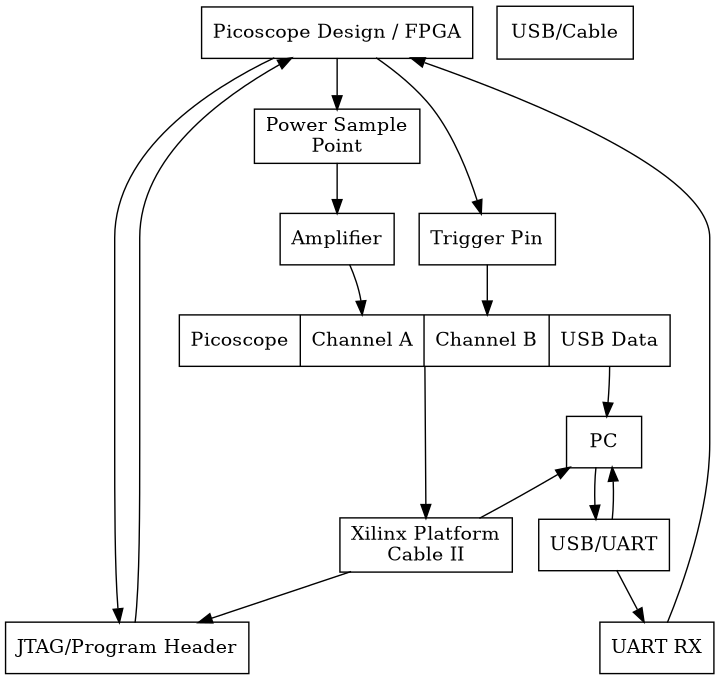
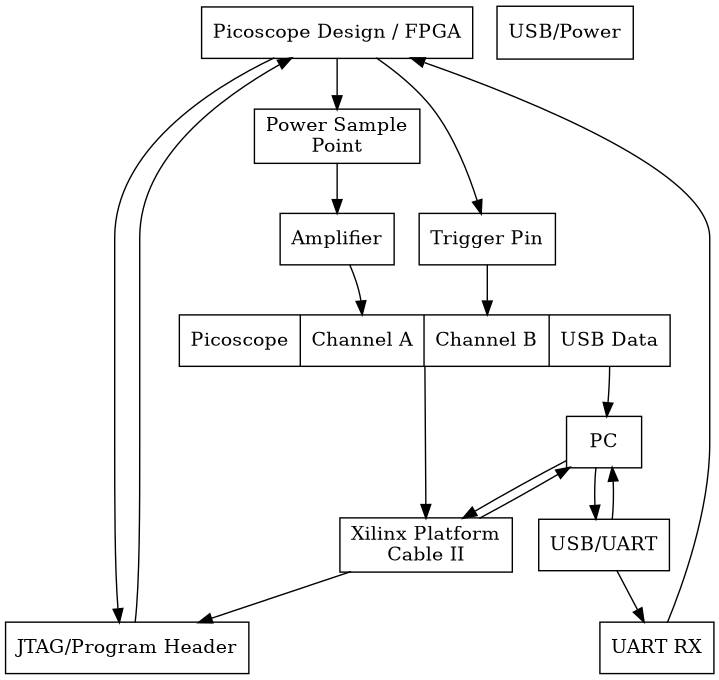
node "USB/Cable": label "USB/Cable" -> "USB/Power"
edge "PC" -> "Xilinx Platform Cable II": added
